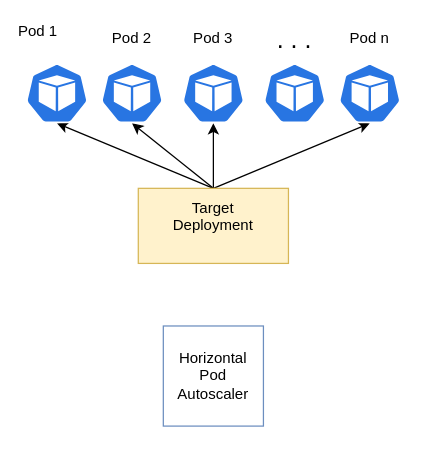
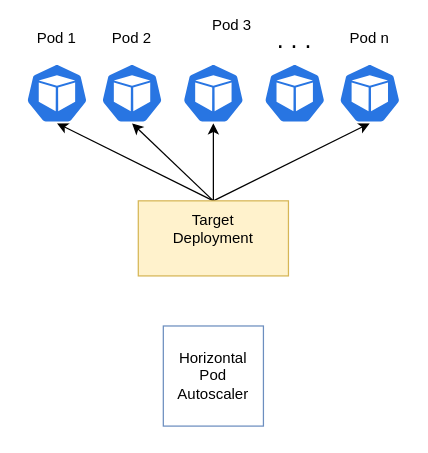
node "Pod 1": moved (38, 32) -> (57, 38)
node "Pod 3": moved (213, 38) -> (232, 26)
node "Target Deployment": moved (213, 226) -> (213, 238)
